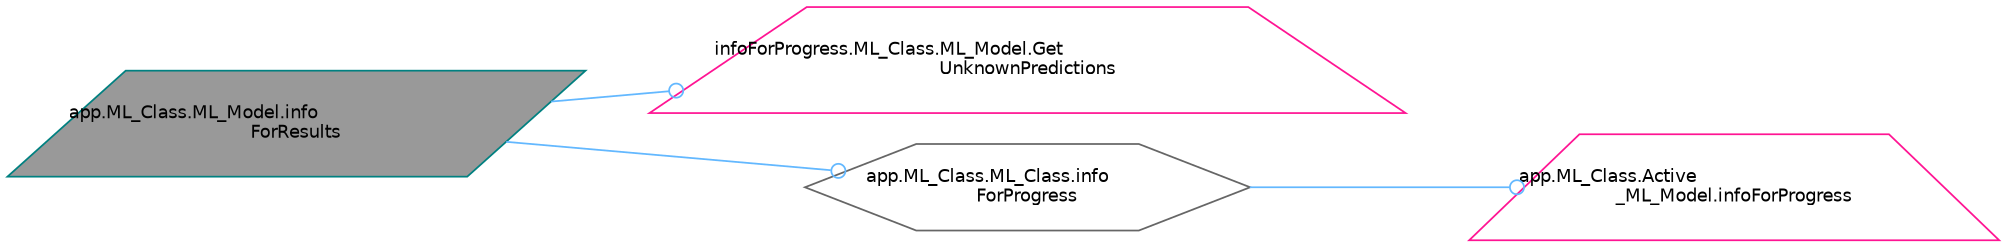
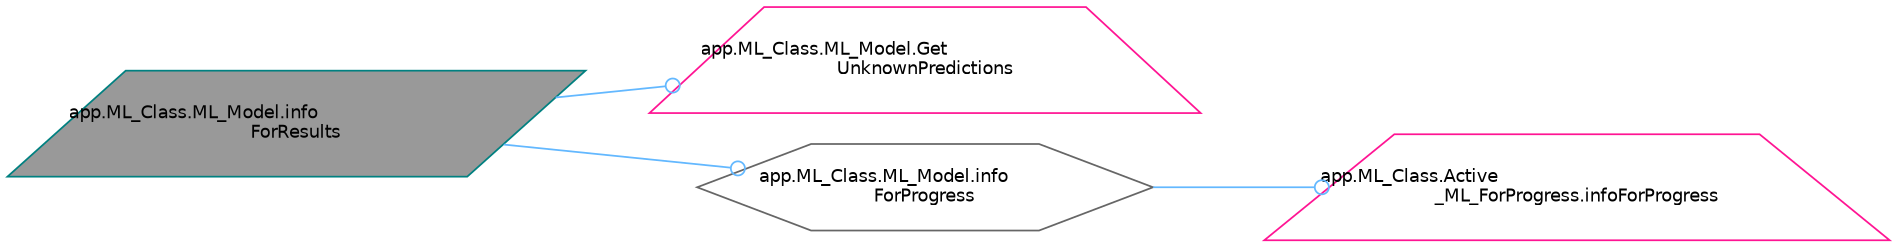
node "infoForProgress.ML_Class.ML_Model.Get UnknownPredictions": label "infoForProgress.ML_Class.ML_Model.Get UnknownPredictions" -> "app.ML_Class.ML_Model.Get UnknownPredictions"
node "app.ML_Class.ML_Class.info ForProgress": label "app.ML_Class.ML_Class.info ForProgress" -> "app.ML_Class.ML_Model.info ForProgress"
node "app.ML_Class.Active _ML_Model.infoForProgress": label "app.ML_Class.Active _ML_Model.infoForProgress" -> "app.ML_Class.Active _ML_ForProgress.infoForProgress"
